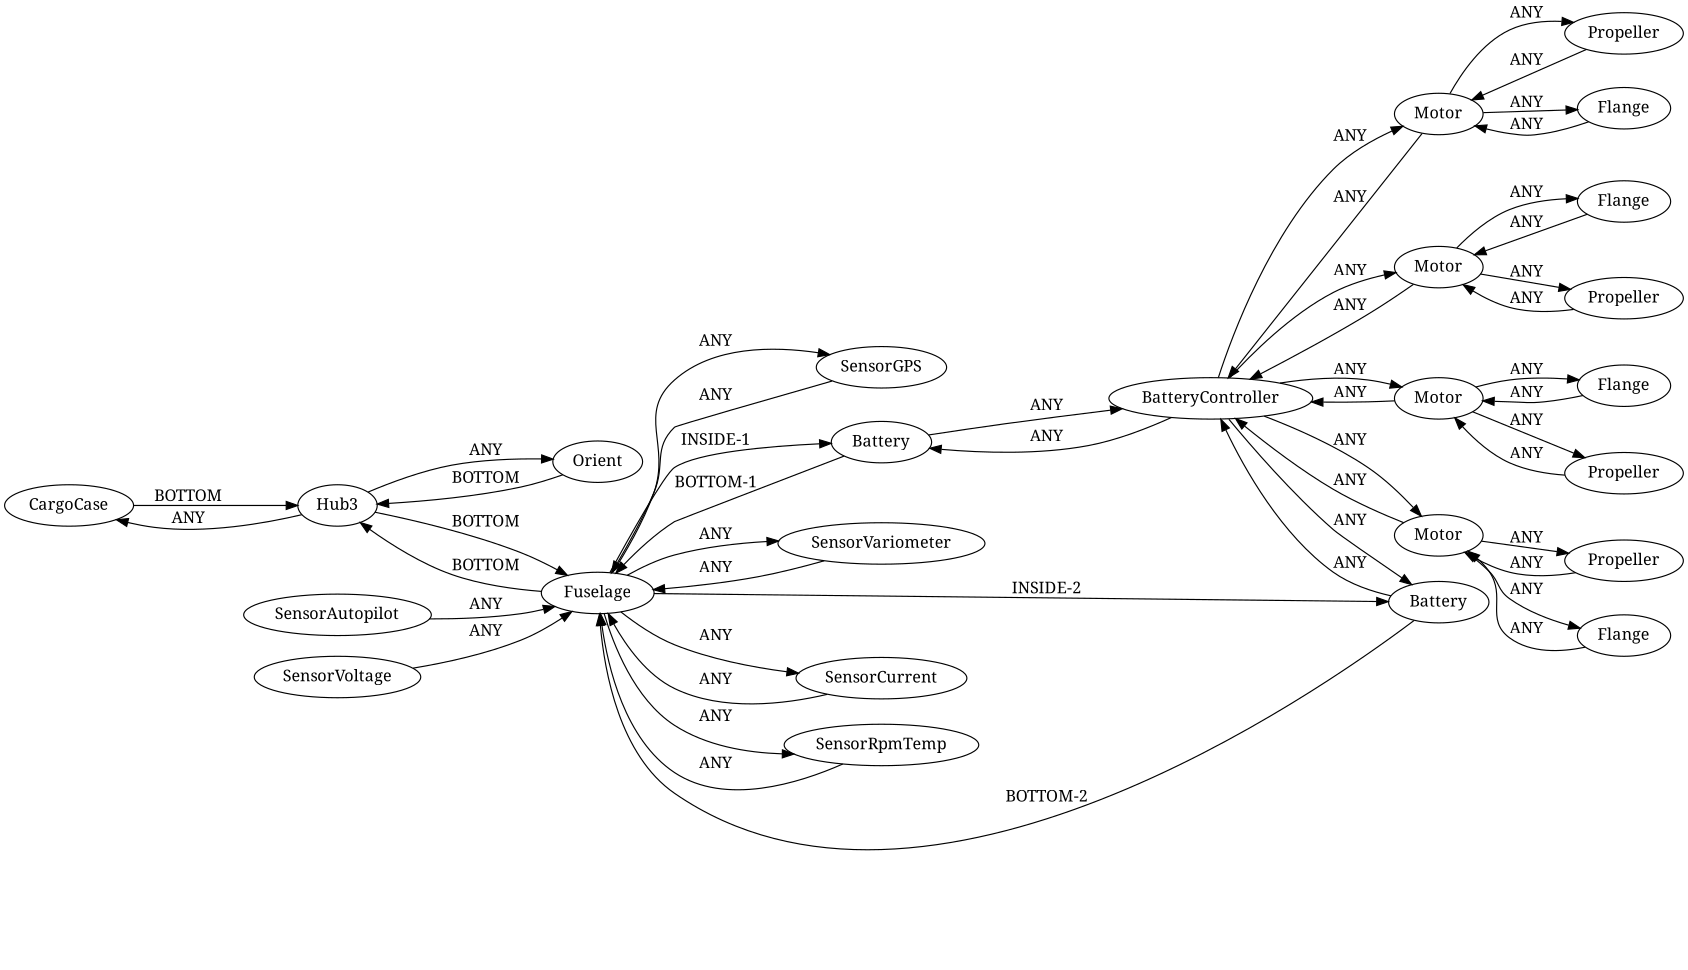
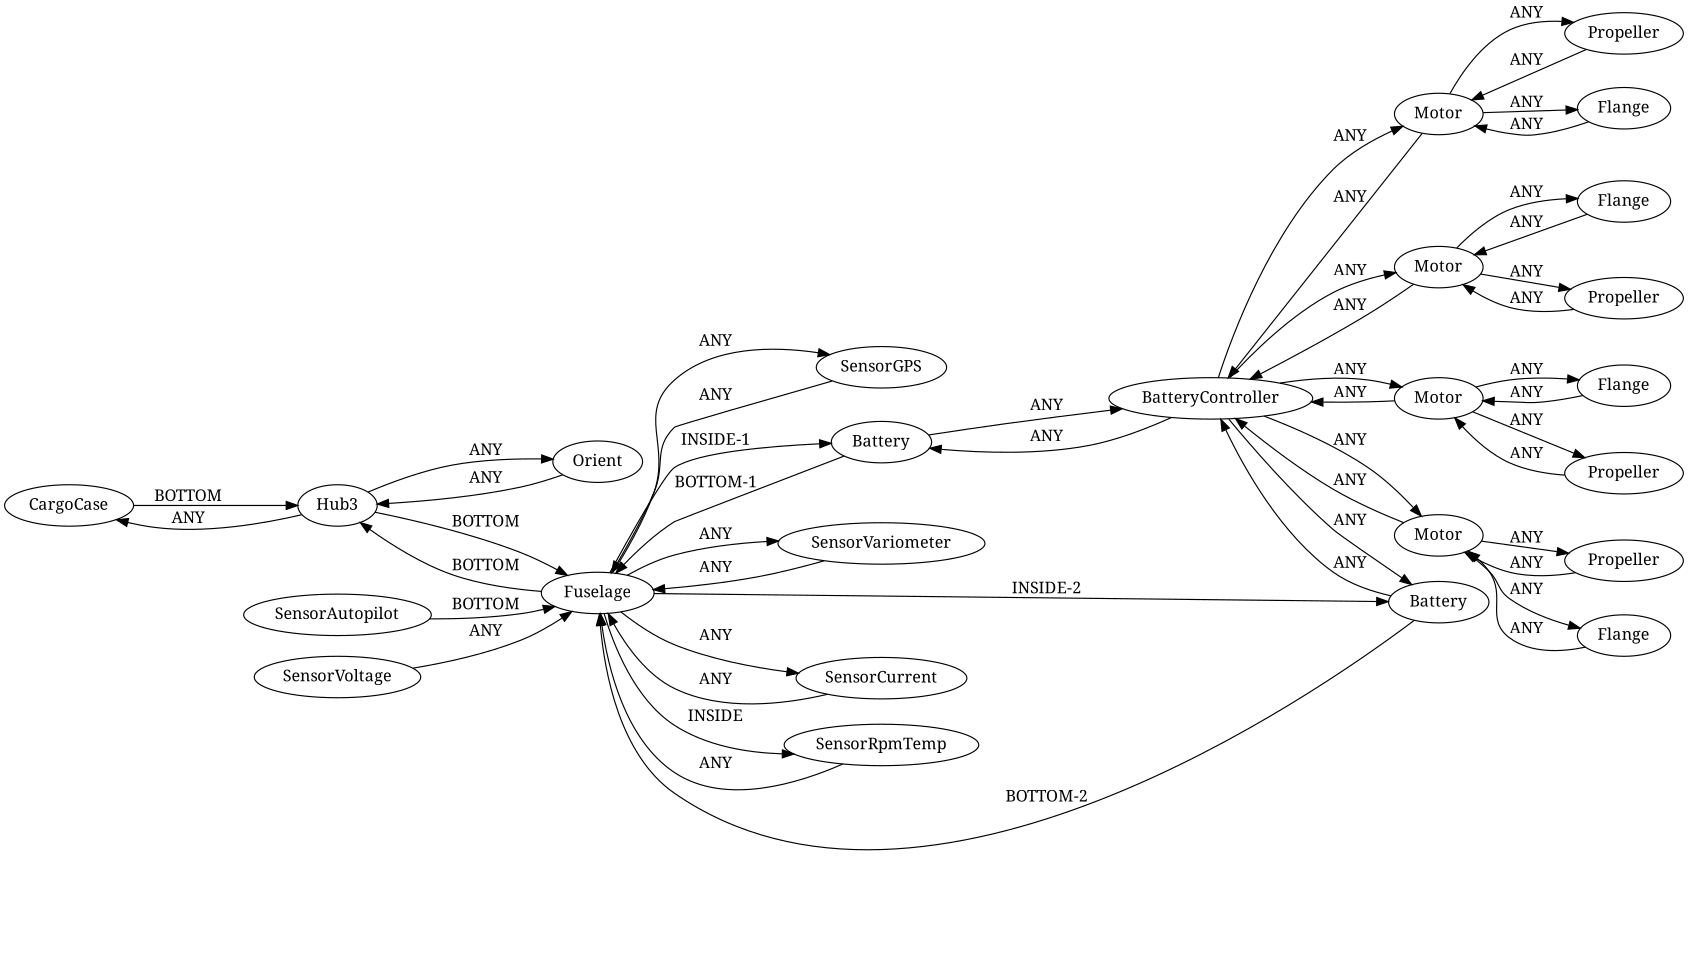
edge "Orient" -> "Hub3": label "BOTTOM" -> "ANY"
edge "SensorAutopilot" -> "Fuselage": label "ANY" -> "BOTTOM"
edge "Fuselage" -> "SensorRpmTemp": label "ANY" -> "INSIDE"
